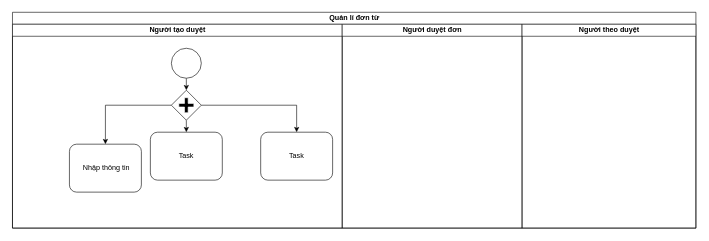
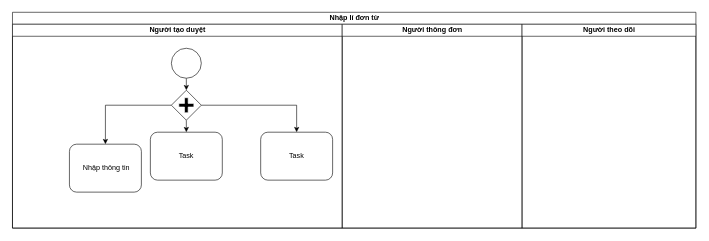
node "Quản lí đơn từ": label "Quản lí đơn từ" -> "Nhập lí đơn từ"
node "Người duyệt đơn": label "Người duyệt đơn" -> "Người thông đơn"
node "Người theo duyệt": label "Người theo duyệt" -> "Người theo dõi"
